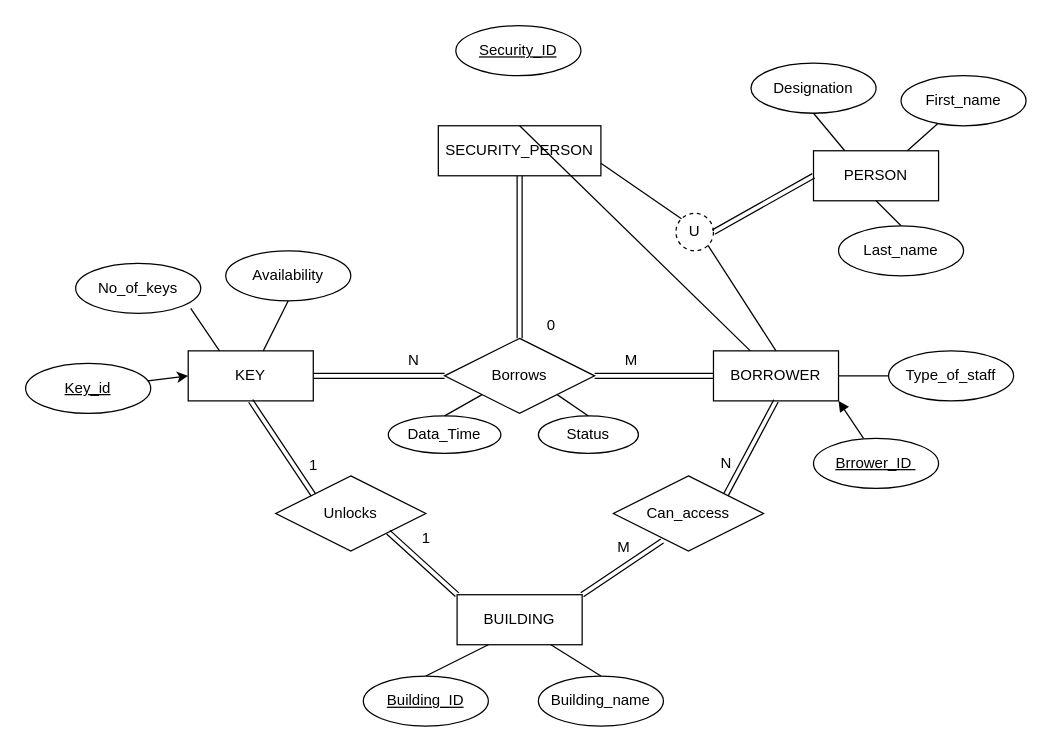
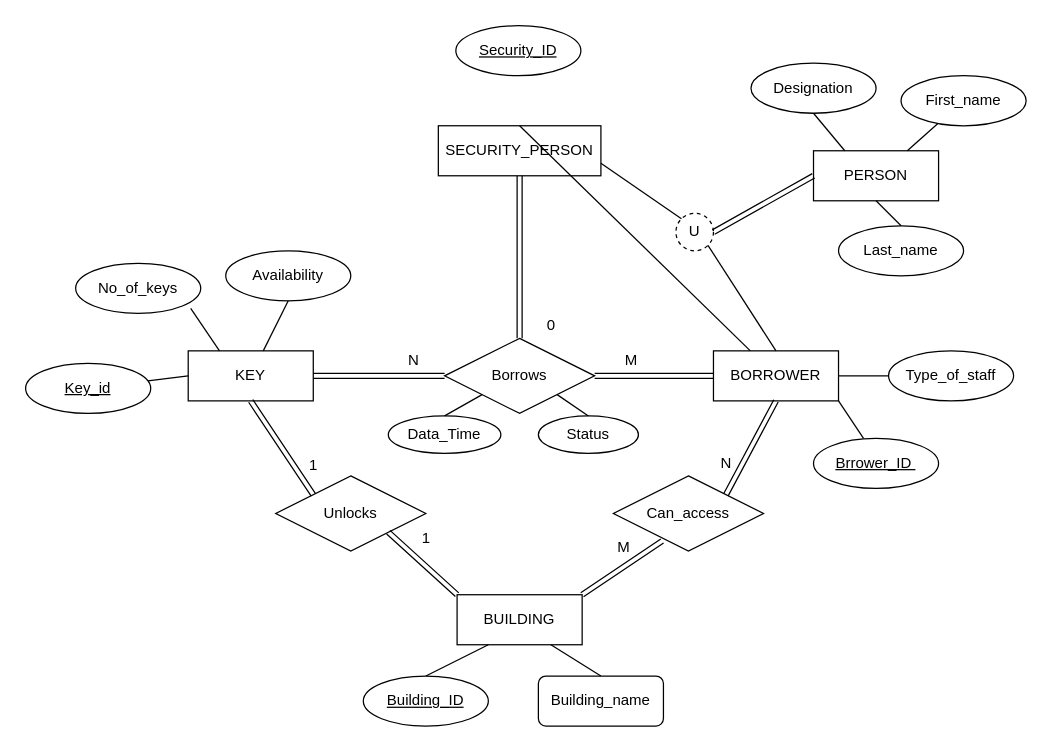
edge "Key_id" -> "KEY": arrowhead classic -> none
edge "Brrower_ID" -> "BORROWER": arrowhead block -> none
node "Building_name": shape ellipse -> rounded rectangle
